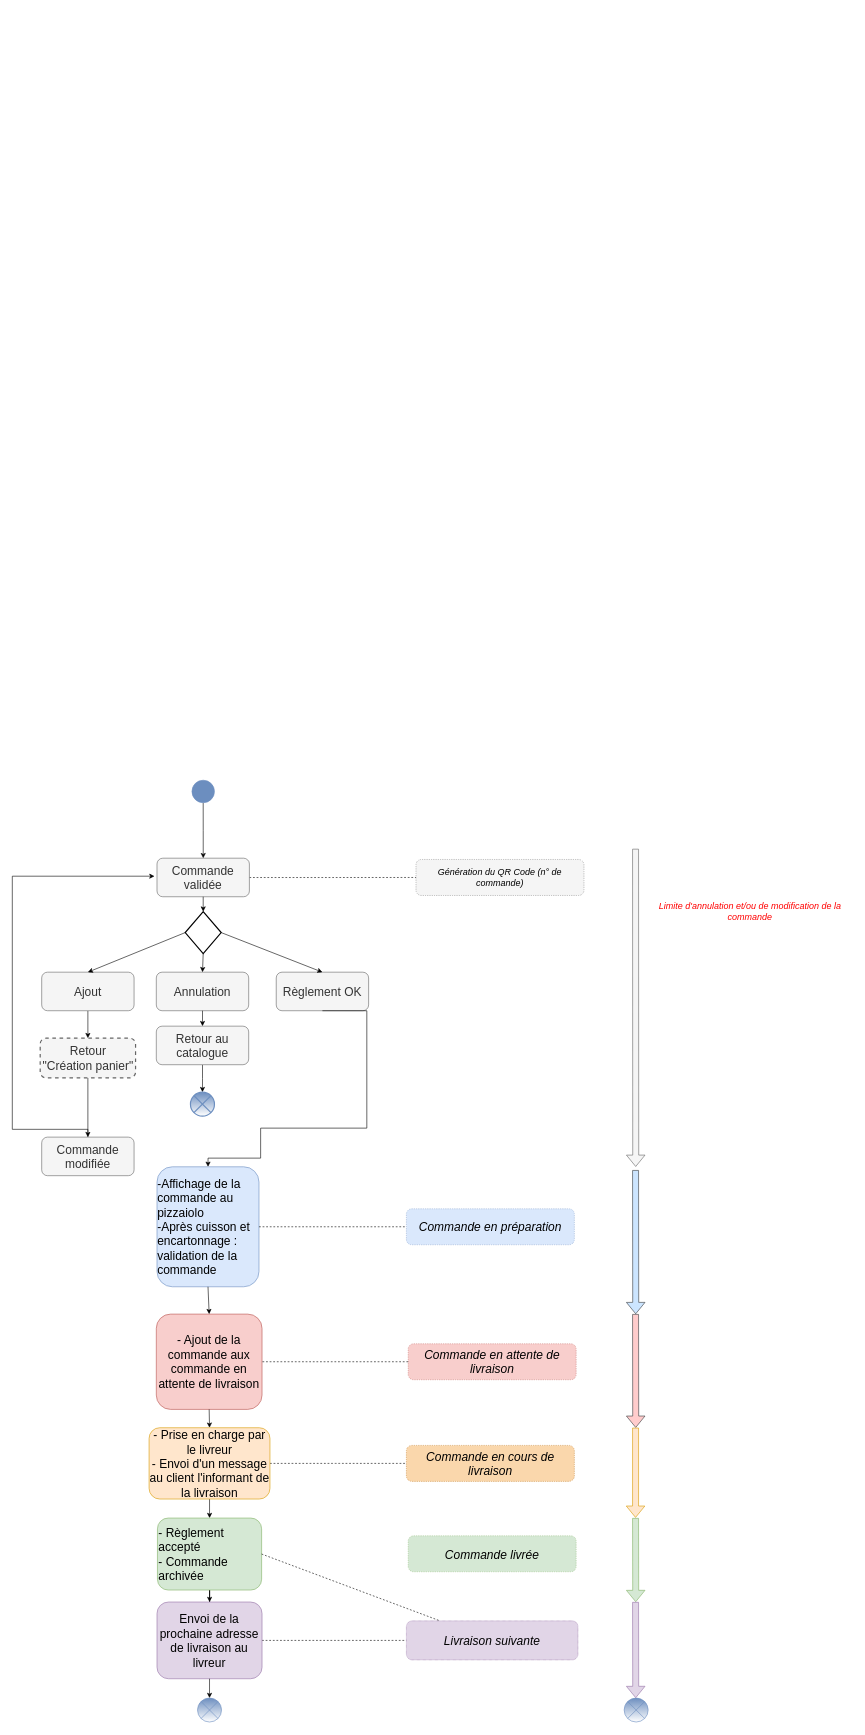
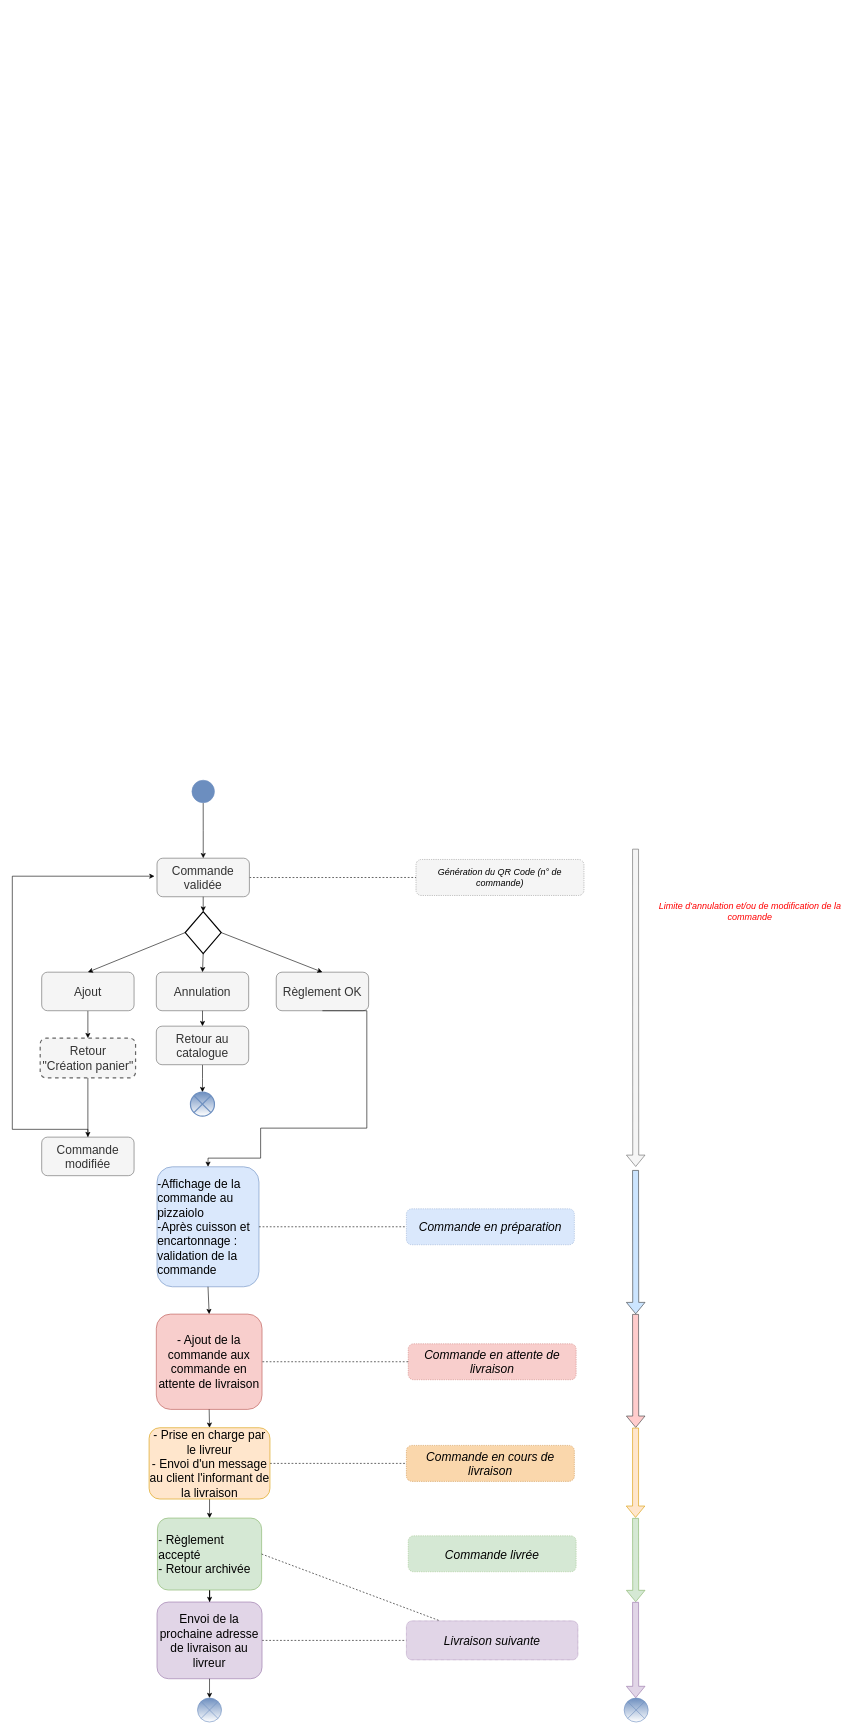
node "- Règlement accepté - Commande archivée": label "- Règlement accepté - Commande archivée" -> "- Règlement accepté - Retour archivée"
